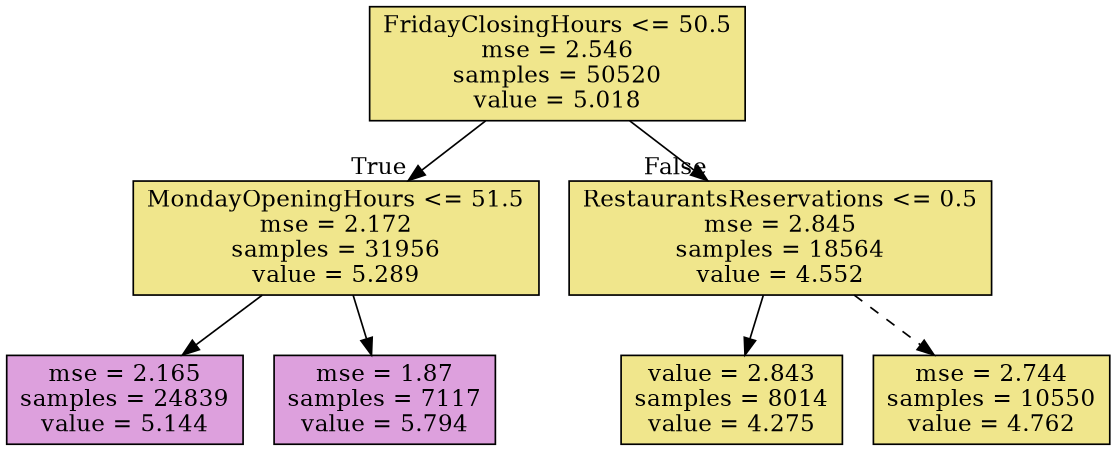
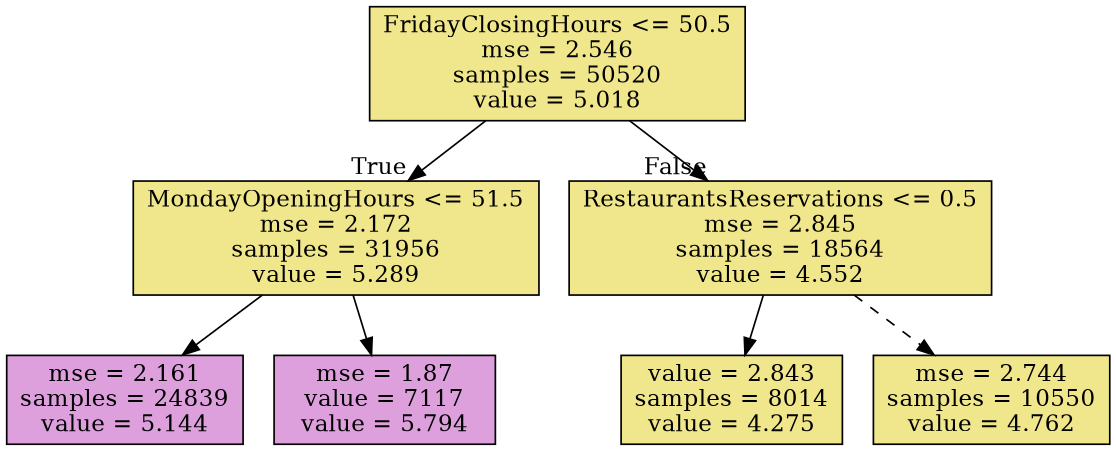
node "mse = 2.165 samples = 24839 value = 5.144": label "mse = 2.165 samples = 24839 value = 5.144" -> "mse = 2.161 samples = 24839 value = 5.144"
node "mse = 1.87 samples = 7117 value = 5.794": label "mse = 1.87 samples = 7117 value = 5.794" -> "mse = 1.87 value = 7117 value = 5.794"
